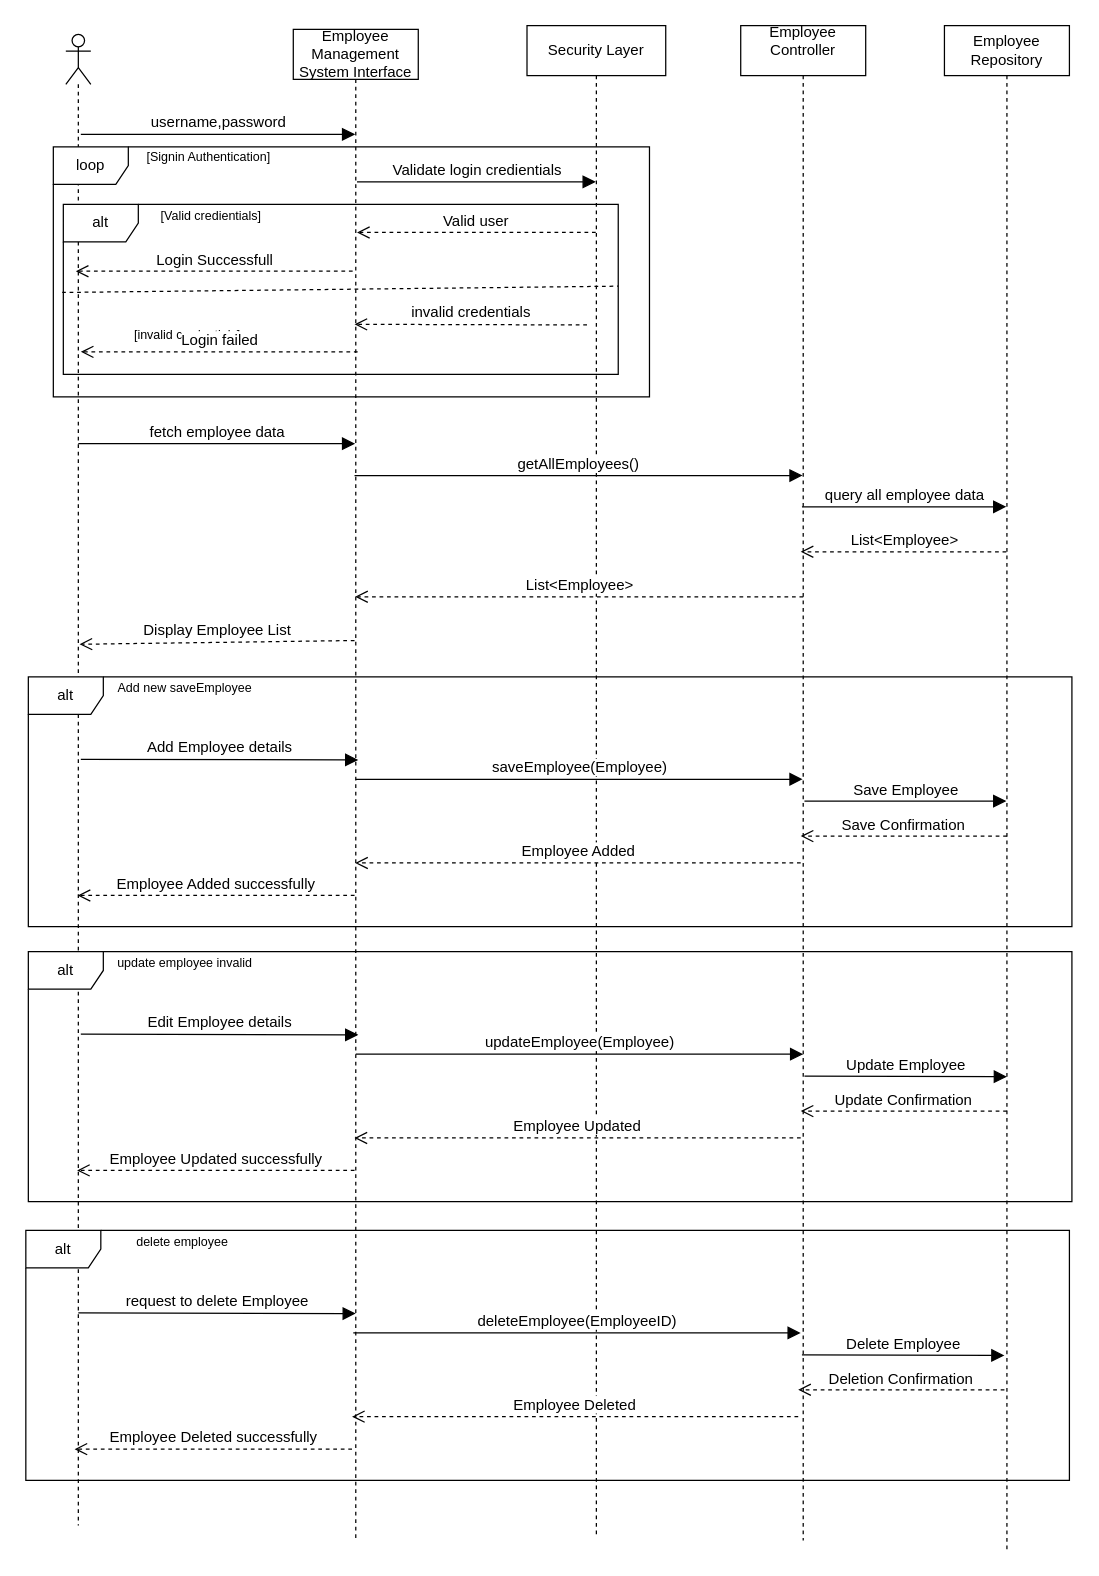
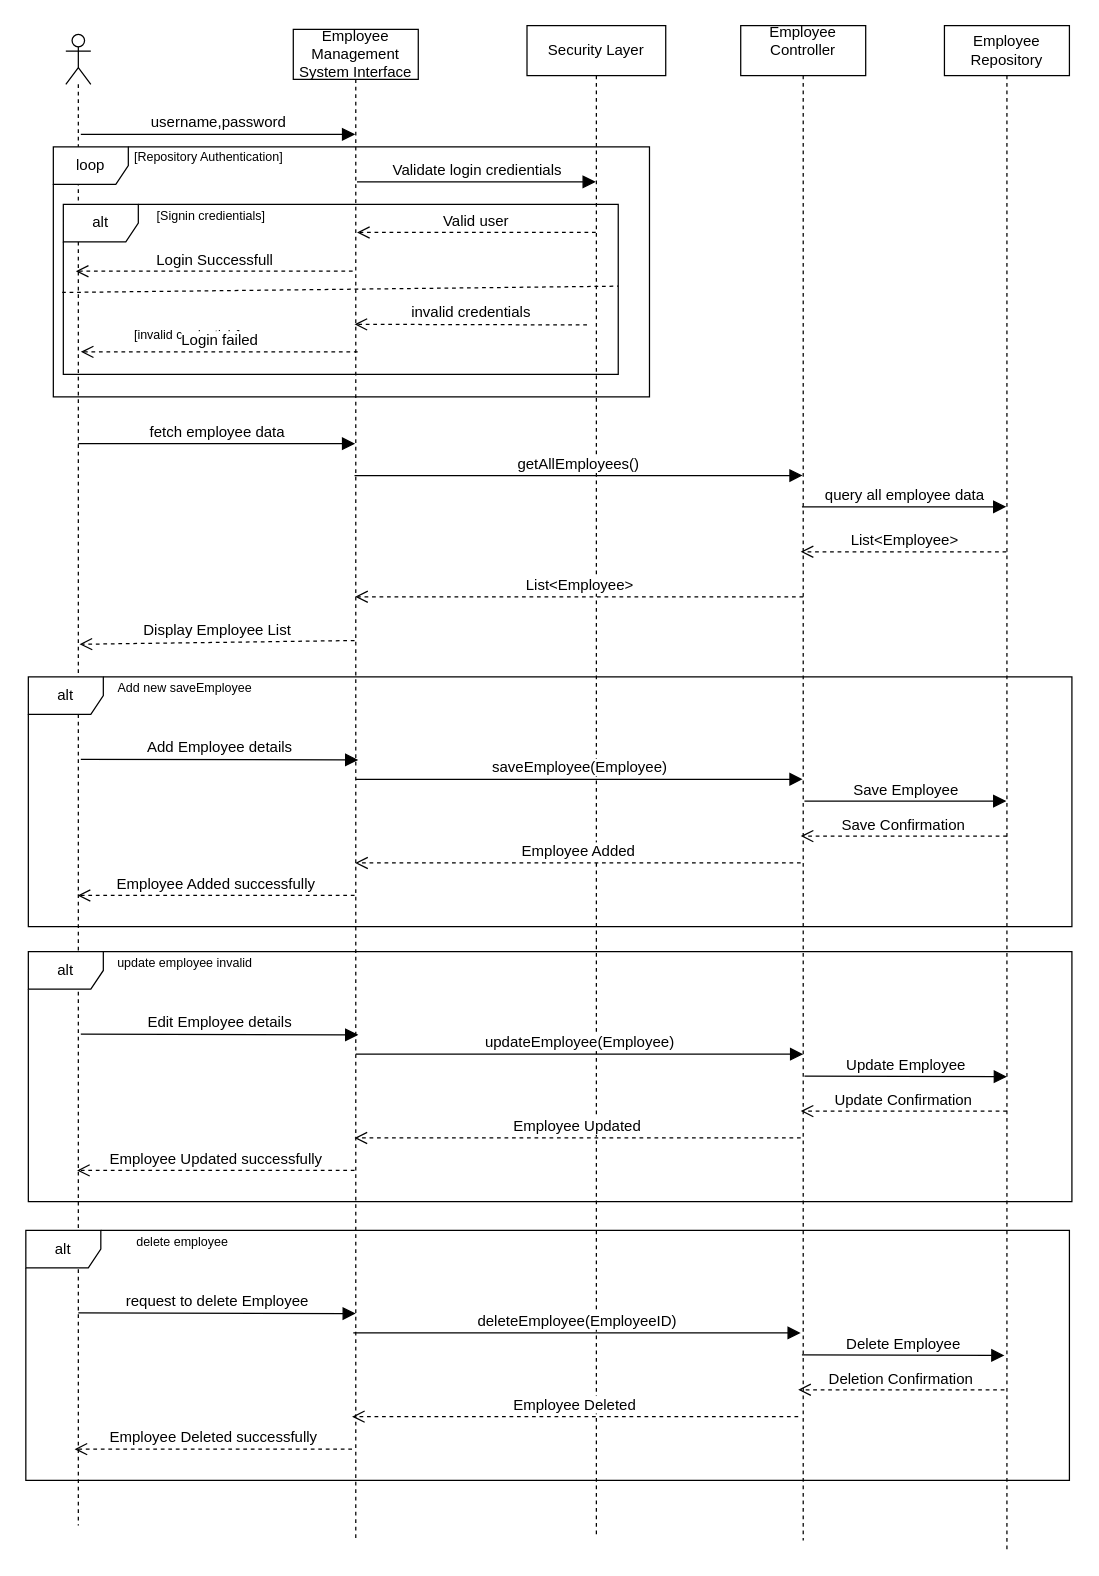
node "[Signin Authentication]": label "[Signin Authentication]" -> "[Repository Authentication]"
node "[Valid credientials]": label "[Valid credientials]" -> "[Signin credientials]"
